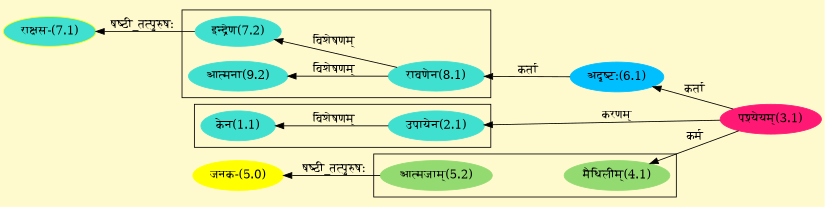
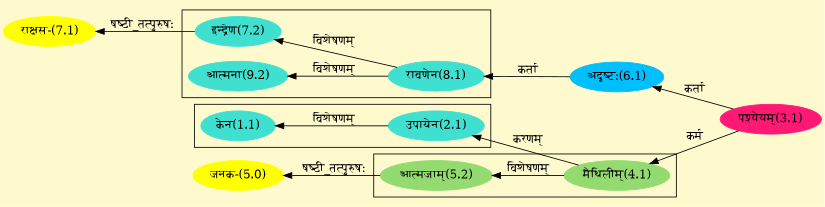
node "राक्षस-(7.1)": fillcolor #40e0d0 -> #ffff00
edge "पश्येयम्(3.1)" -> "उपायेन(2.1)": now "मैथिलीम्(4.1)" -> "उपायेन(2.1)"
edge "मैथिलीम्(4.1)" -> "आत्मजाम्(5.2)": added, label "विशेषणम्"
